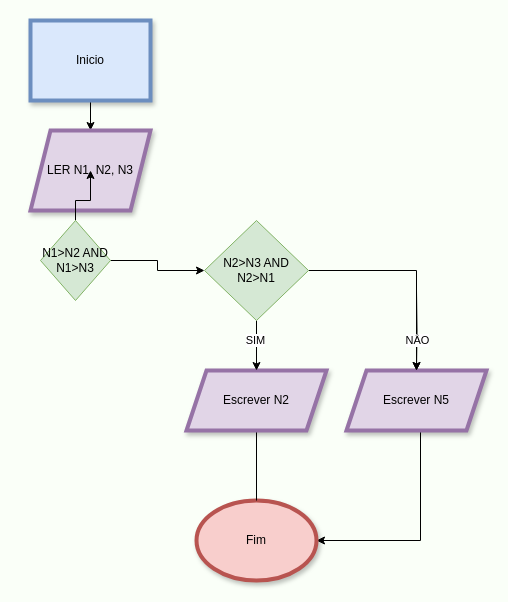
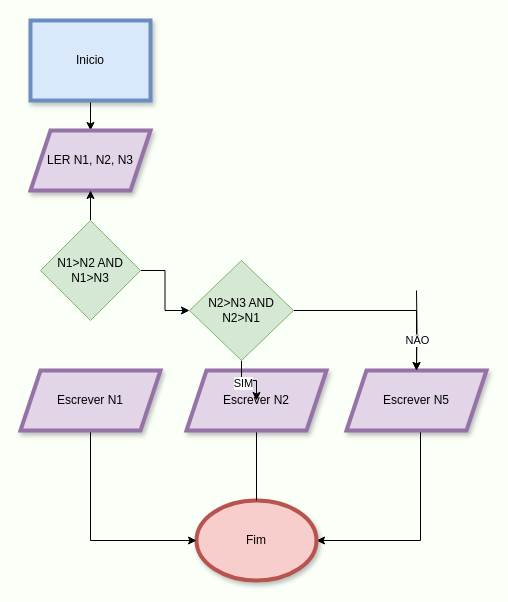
node "LER N1, N2, N3": size 120x80 -> 120x60
node "N1>N2 AND N1>N3": size 70x80 -> 100x100
node "N2>N3 AND N2>N1": moved (257, 271) -> (242, 311)
node "Escrever N1": added
edge "Escrever N1" -> "Fim": added
